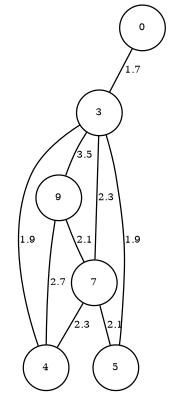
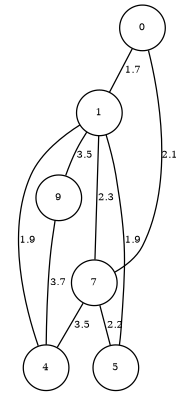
node "3": label "3" -> "1"
edge "9" -- "7": now "0" -- "7"
edge "9" -- "4": label "2.7" -> "3.7"
edge "7" -- "4": label "2.3" -> "3.5"
edge "7" -- "5": label "2.1" -> "2.2"
